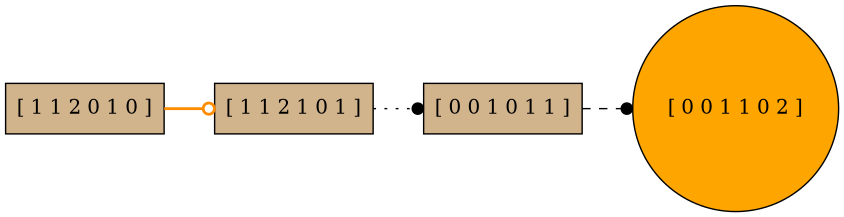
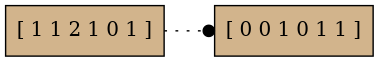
node "[ 1 1 2 0 1 0 ]": removed
node "[ 0 0 1 1 0 2 ]": removed
